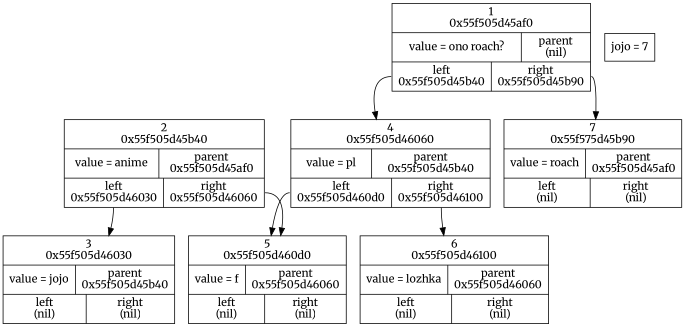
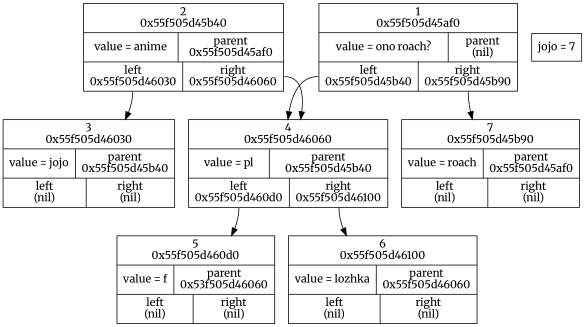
node "7": text "0x55f575d45b90" -> "0x55f505d45b90"
edge "2" -> "5": now "2" -> "4"
node "5": text "0x55f505d46060" -> "0x53f505d46060"
